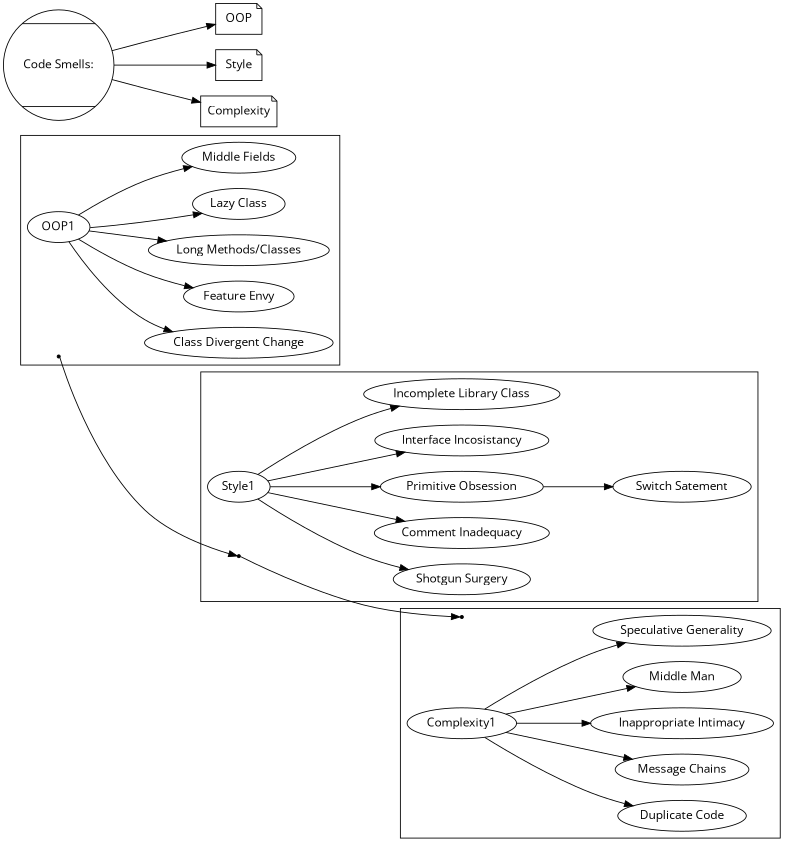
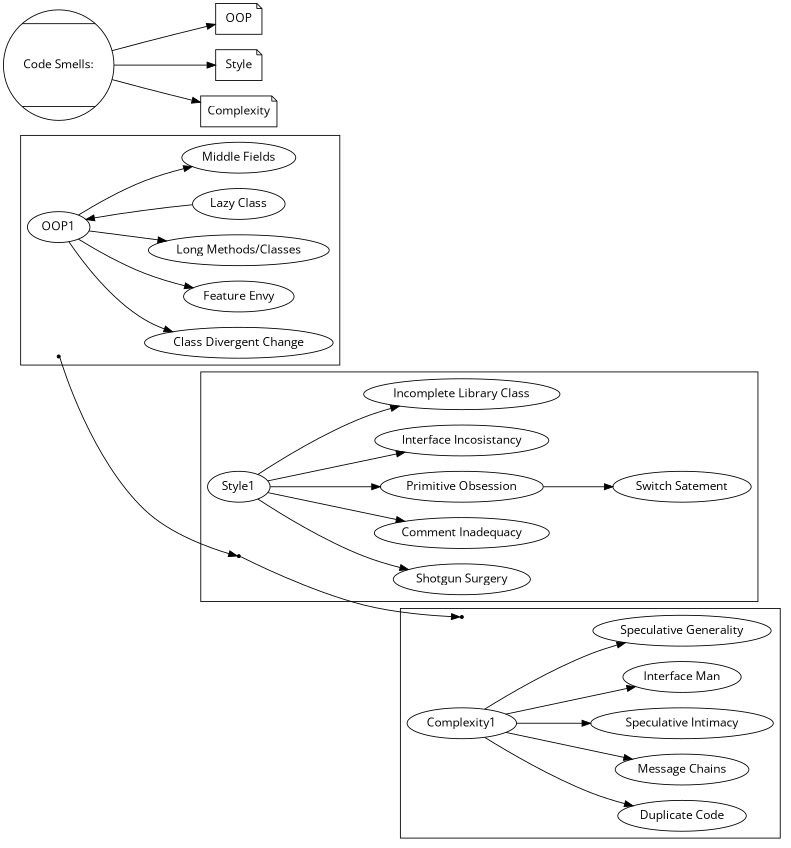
edge "OOP1" -> "Lazy Class": reversed
node "Middle Man": label "Middle Man" -> "Interface Man"
node "Inappropriate Intimacy": label "Inappropriate Intimacy" -> "Speculative Intimacy"
